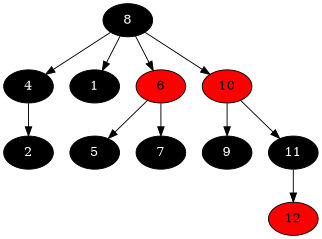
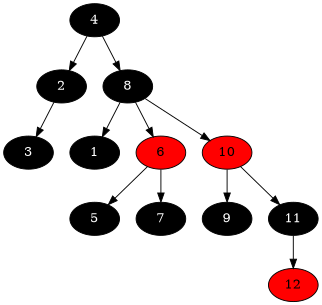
edge "8" -> "4": reversed
node "3": added
